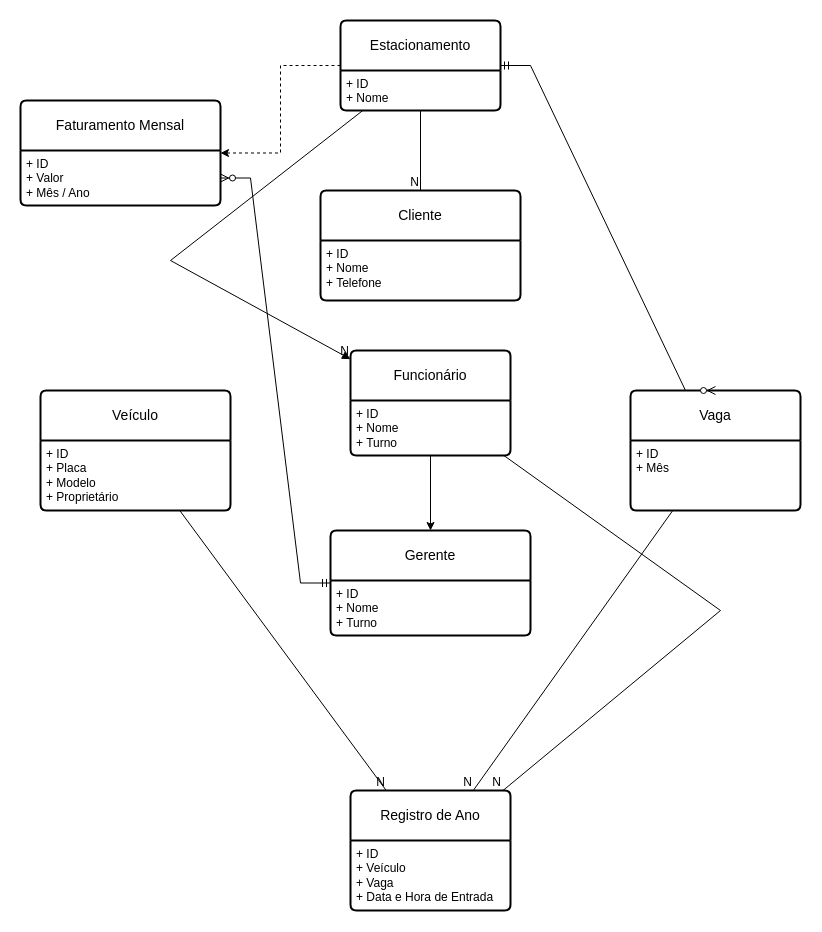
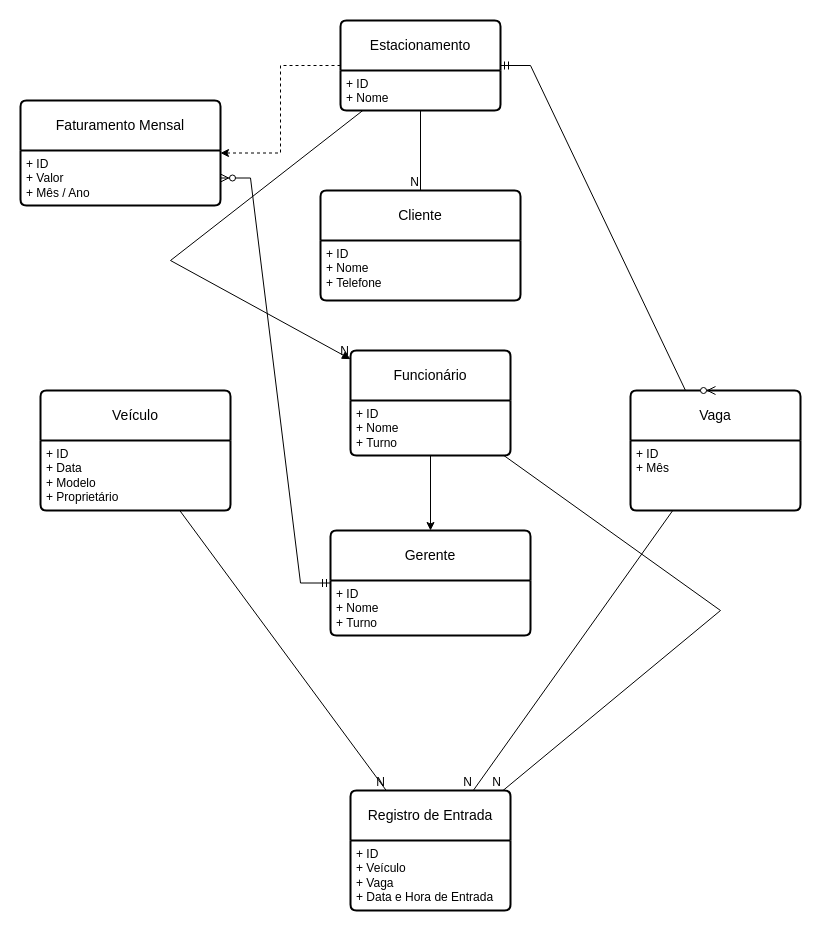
node "+ ID + Placa + Modelo + Proprietário": label "+ ID + Placa + Modelo + Proprietário" -> "+ ID + Data + Modelo + Proprietário"
node "Registro de Ano": label "Registro de Ano" -> "Registro de Entrada"
